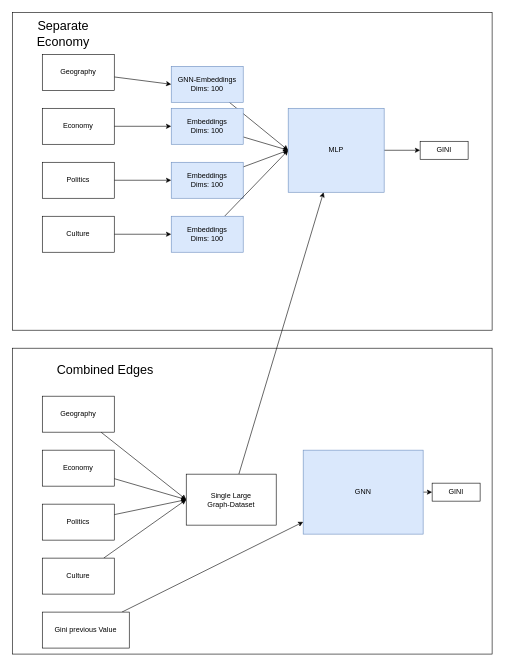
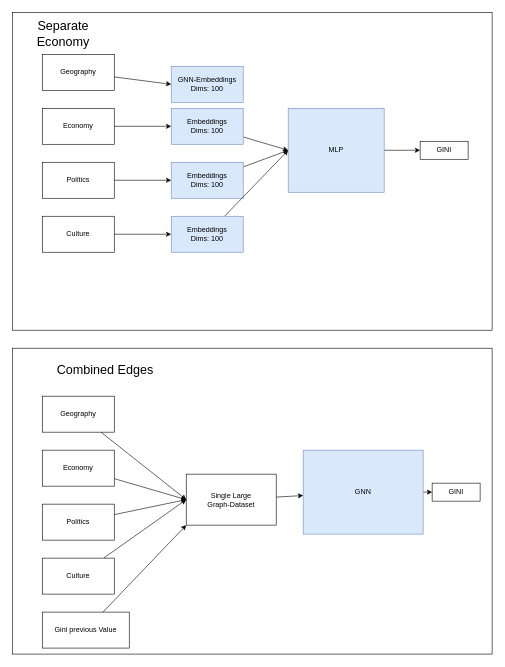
edge "GNN-Embeddings Dims: 100" -> "MLP": removed
edge "Single Large Graph-Dataset" -> "MLP": now "Single Large Graph-Dataset" -> "GNN"
edge "Gini previous Value" -> "GNN": now "Gini previous Value" -> "Single Large Graph-Dataset"
